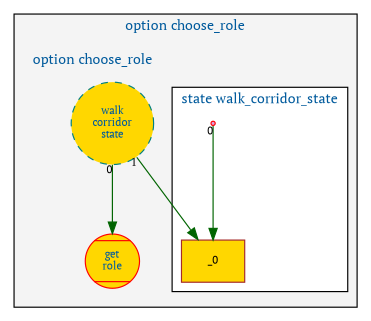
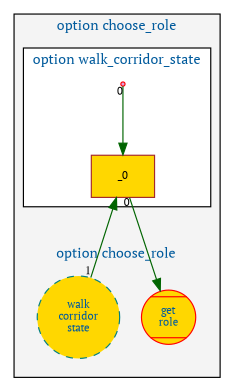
cluster "state walk_corridor_state": label "state walk_corridor_state" -> "option walk_corridor_state"
edge "walk corridor state" -> "get role": now "_0" -> "get role"
